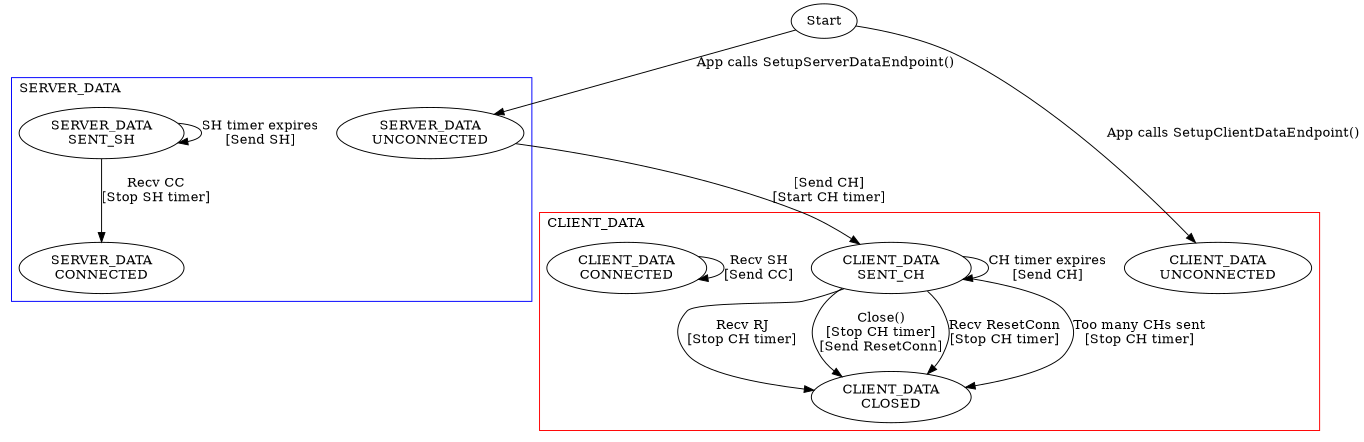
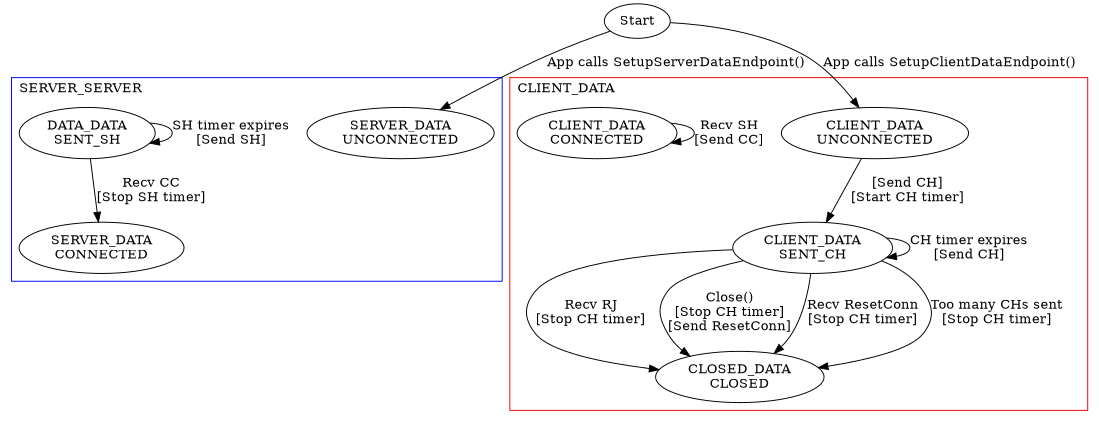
cluster "SERVER_DATA": label "SERVER_DATA" -> "SERVER_SERVER"
node "SERVER_DATA SENT_SH": label "SERVER_DATA SENT_SH" -> "DATA_DATA SENT_SH"
edge "SERVER_DATA UNCONNECTED" -> "CLIENT_DATA SENT_CH": now "CLIENT_DATA UNCONNECTED" -> "CLIENT_DATA SENT_CH"
node "CLIENT_DATA CLOSED": label "CLIENT_DATA CLOSED" -> "CLOSED_DATA CLOSED"
